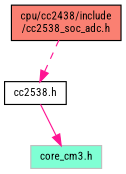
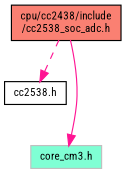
edge "cc2538.h" -> "core_cm3.h": now "cpu/cc2438/include /cc2538_soc_adc.h" -> "core_cm3.h"
